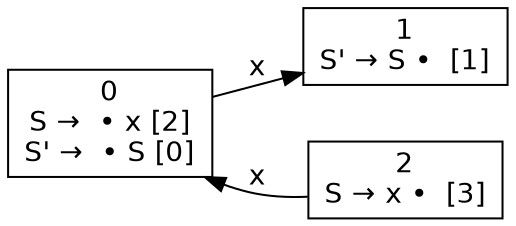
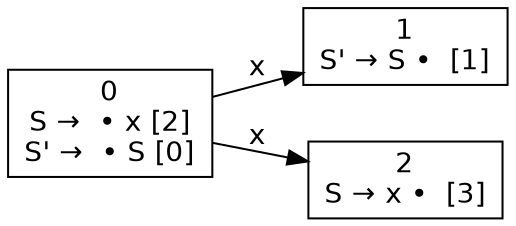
edge "2" -> "0": reversed
